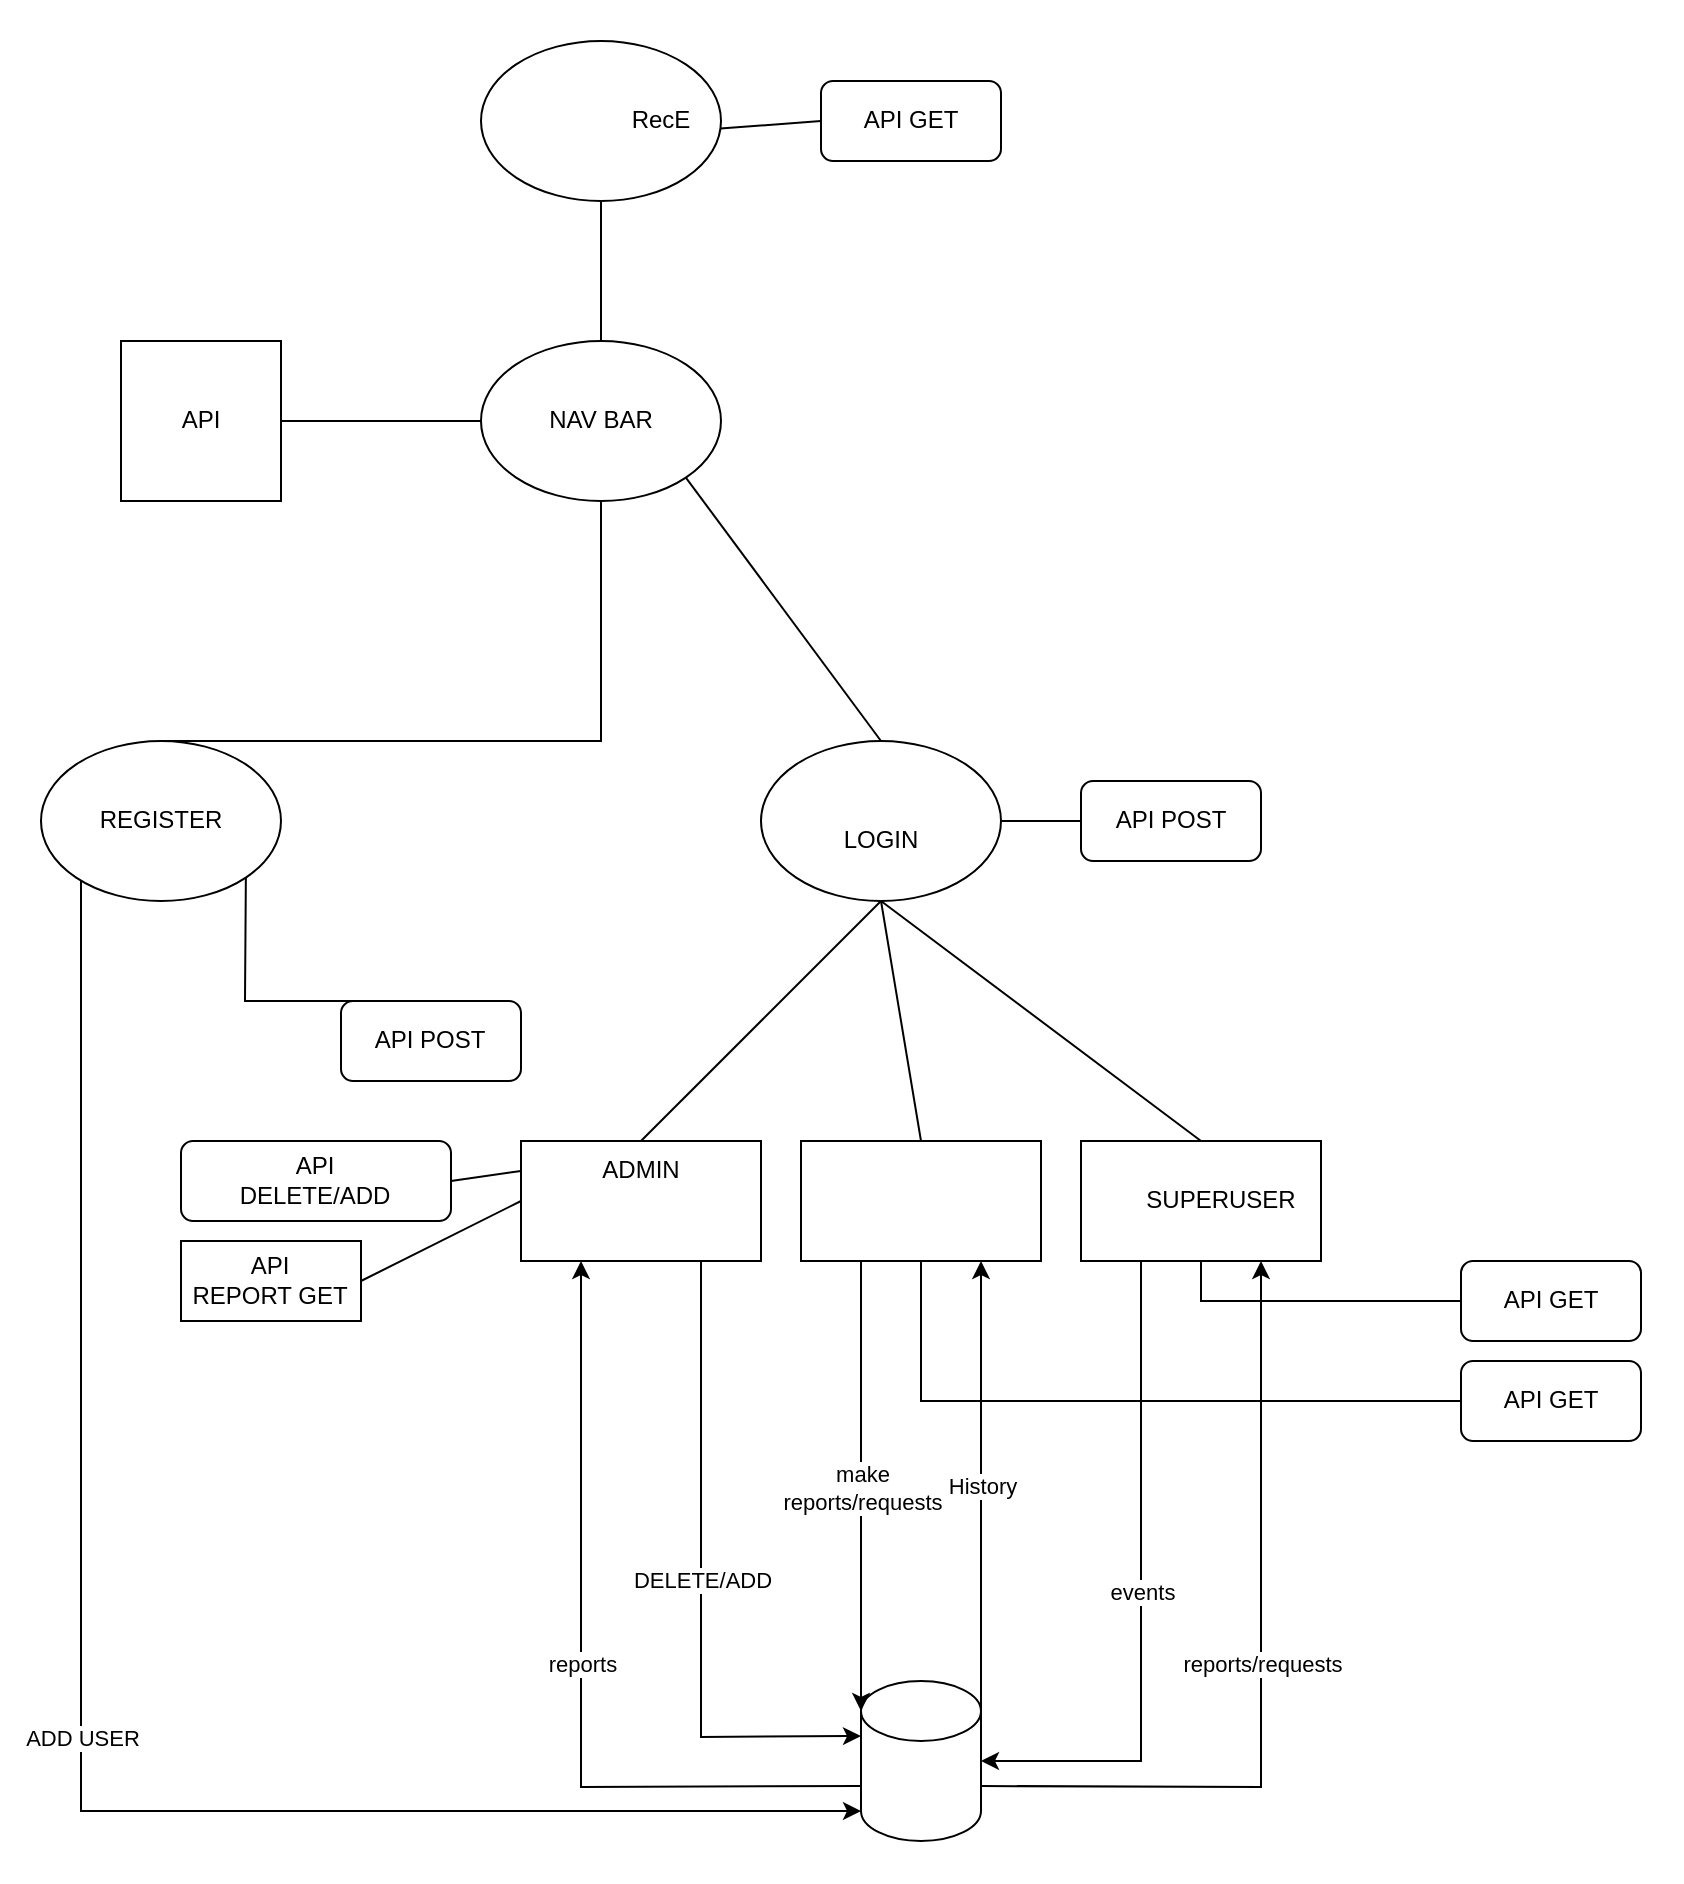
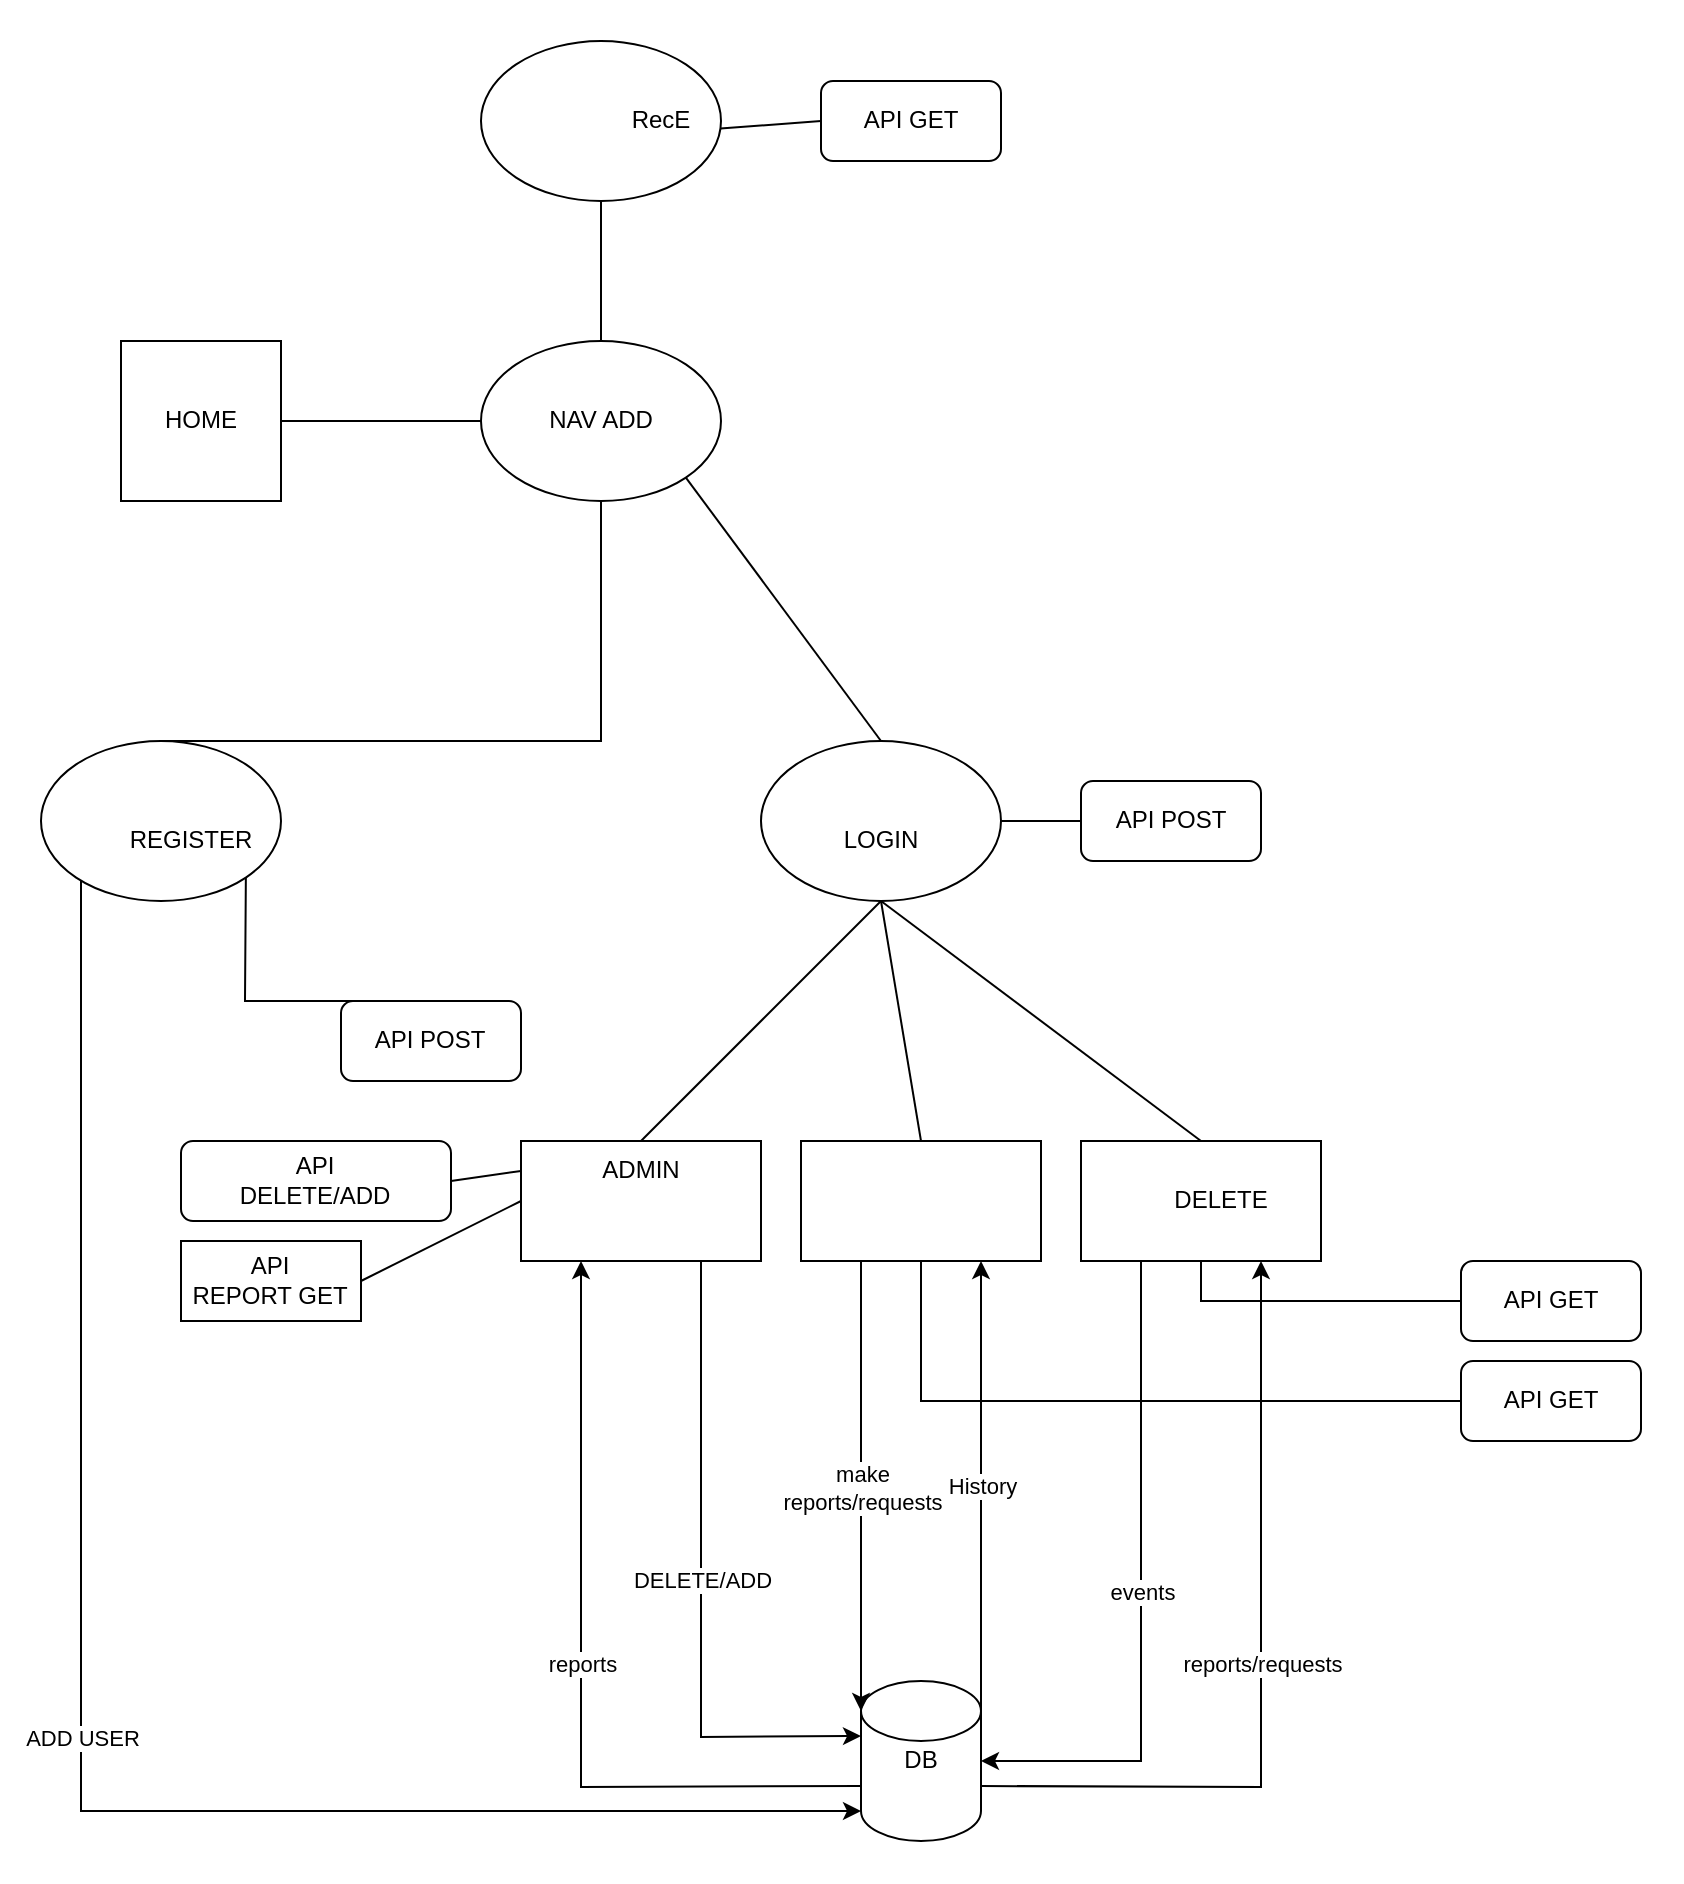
node "API": label "API" -> "HOME"
node "NAV BAR": label "NAV BAR" -> "NAV ADD"
node "REGISTER": moved (161, 821) -> (191, 841)
node "SUPERUSER": label "SUPERUSER" -> "DELETE"
node "DB": added
